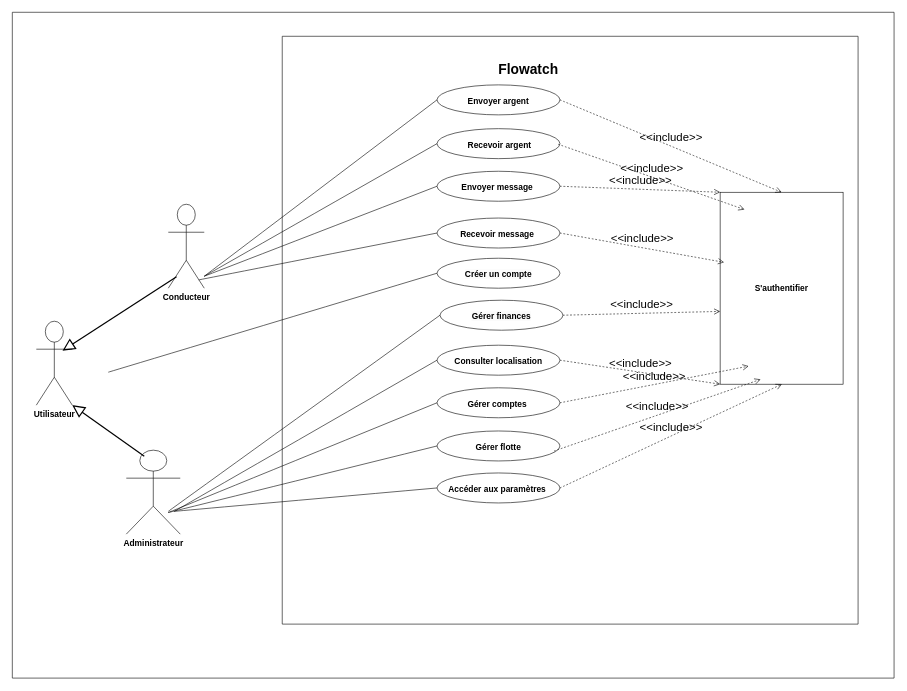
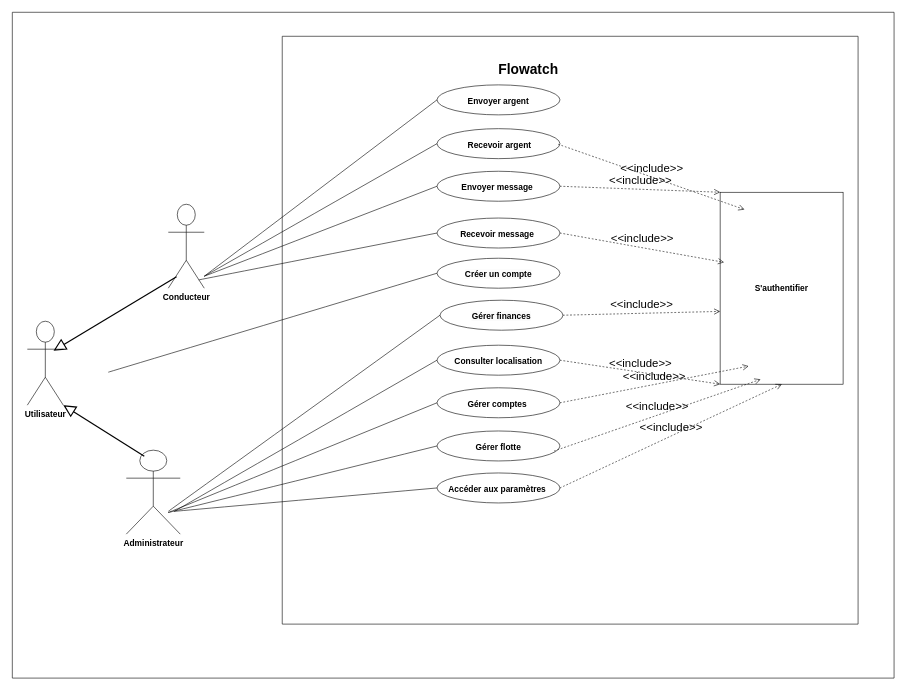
edge "Envoyer argent" -> "S'authentifier": removed, label "<<include>>"
node "Utilisateur": moved (54, 363) -> (45, 363)
